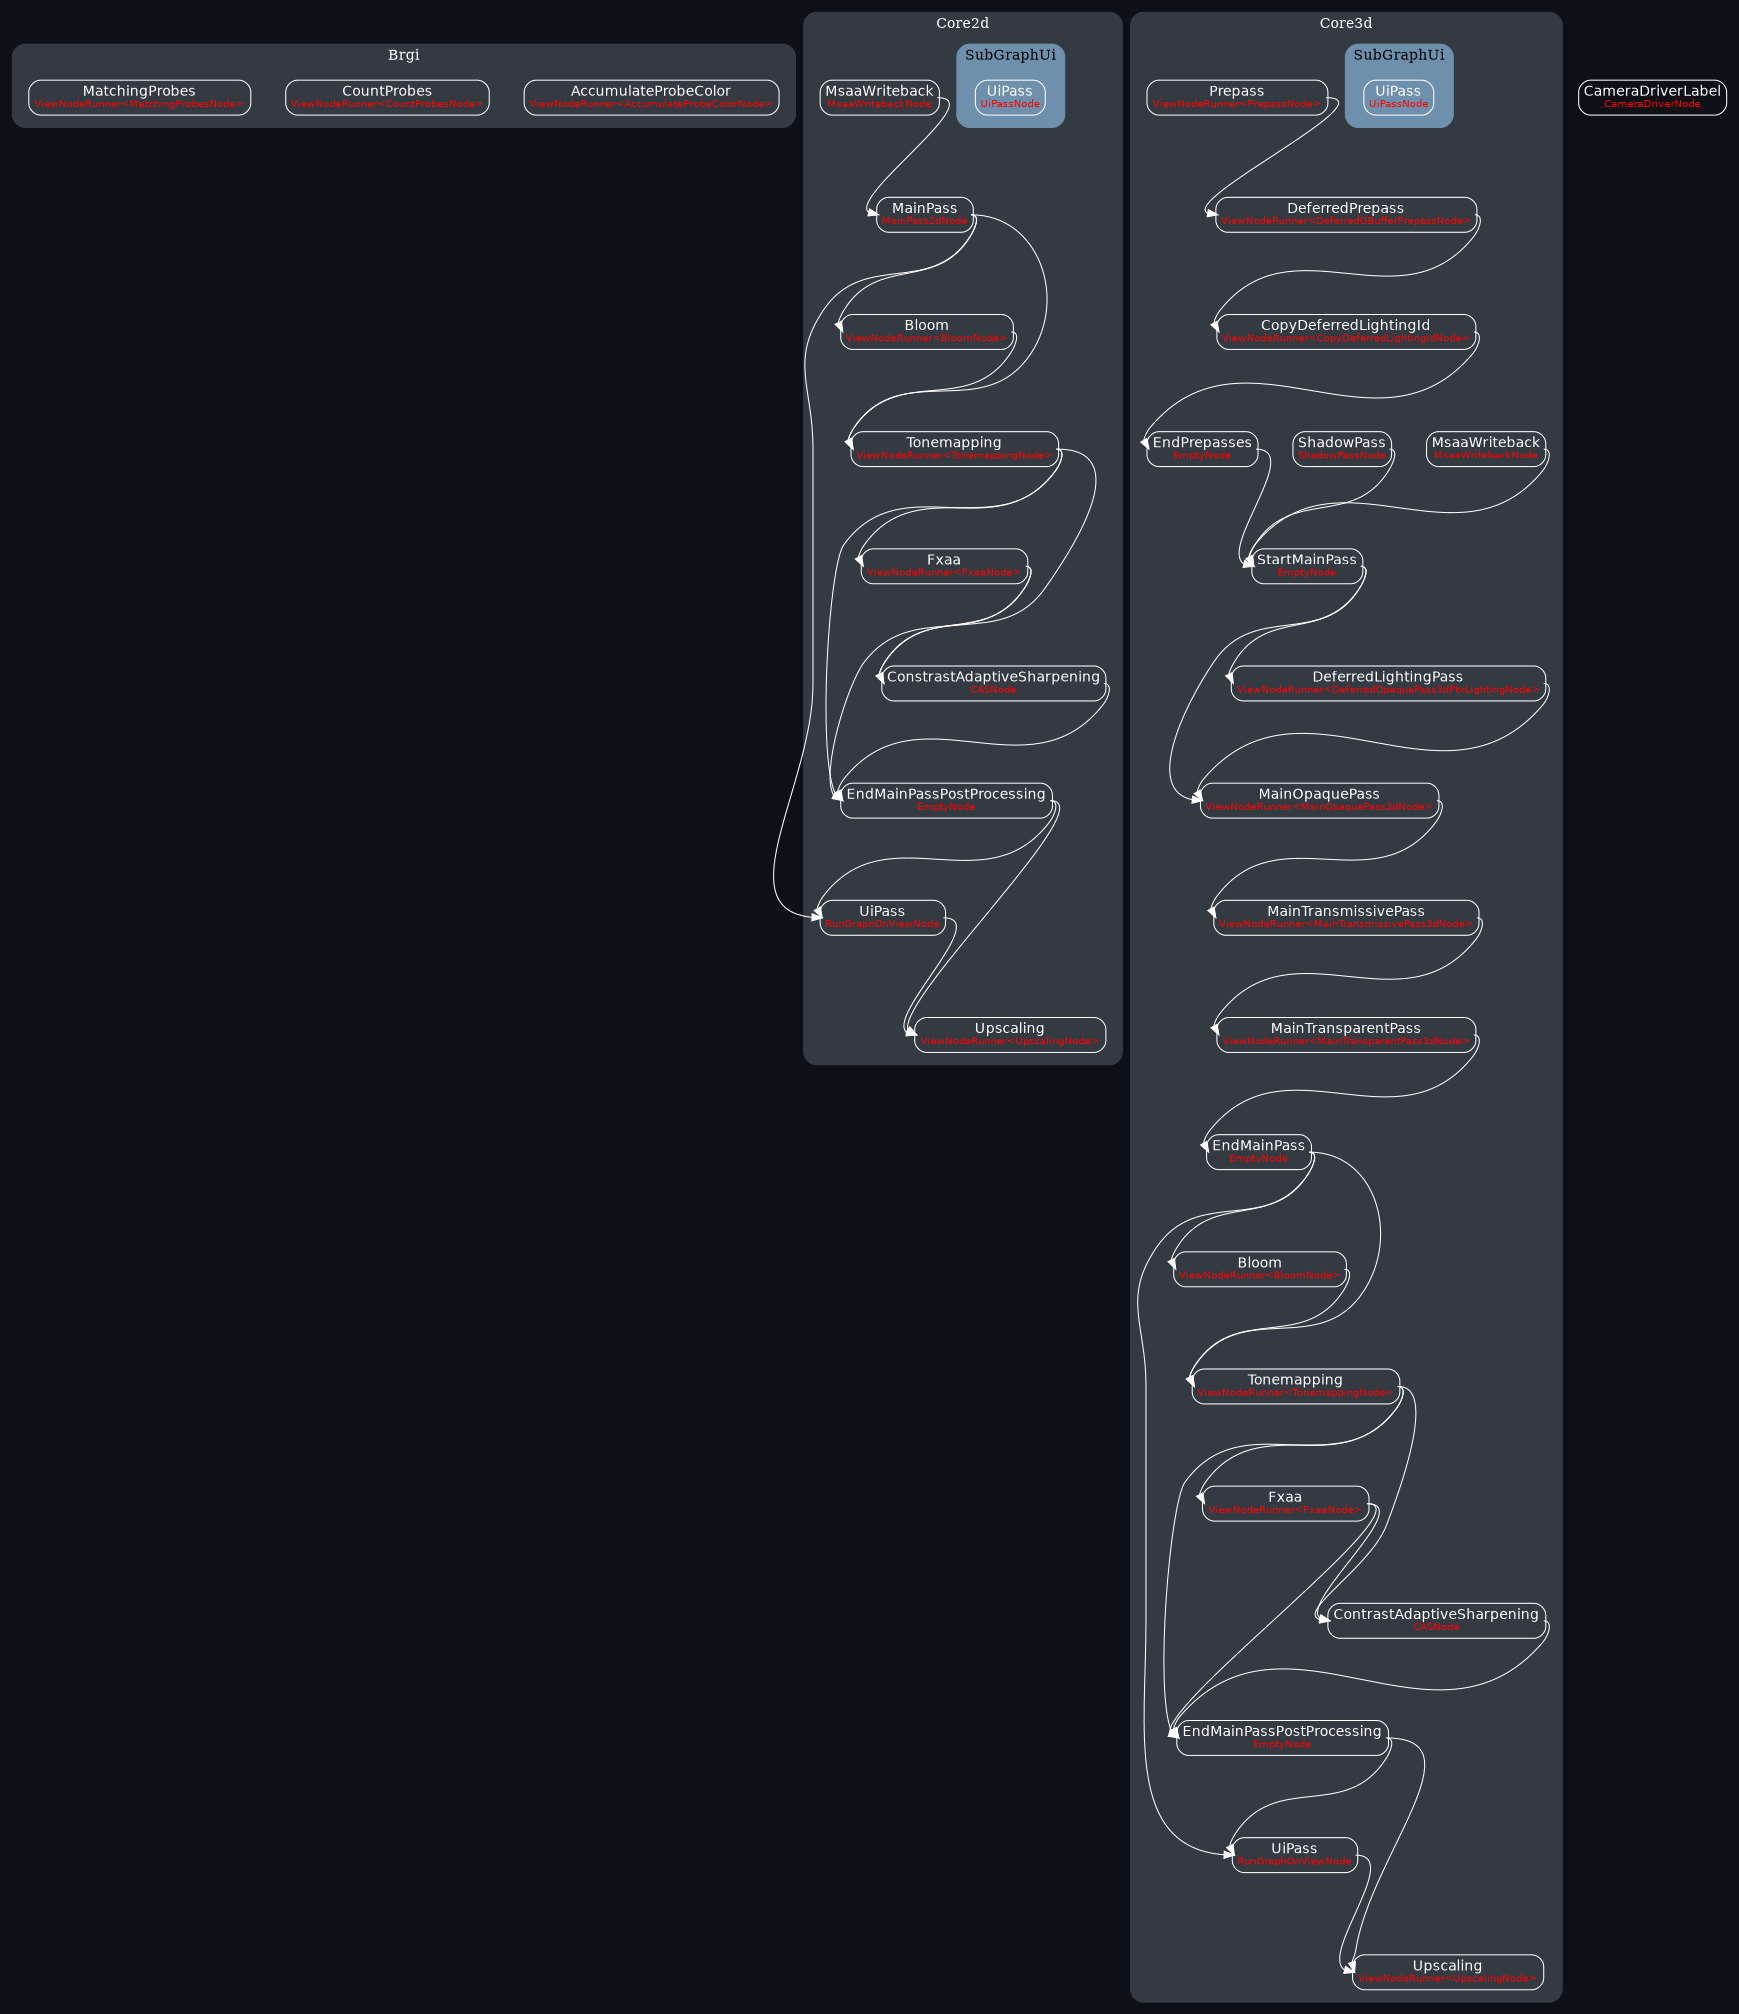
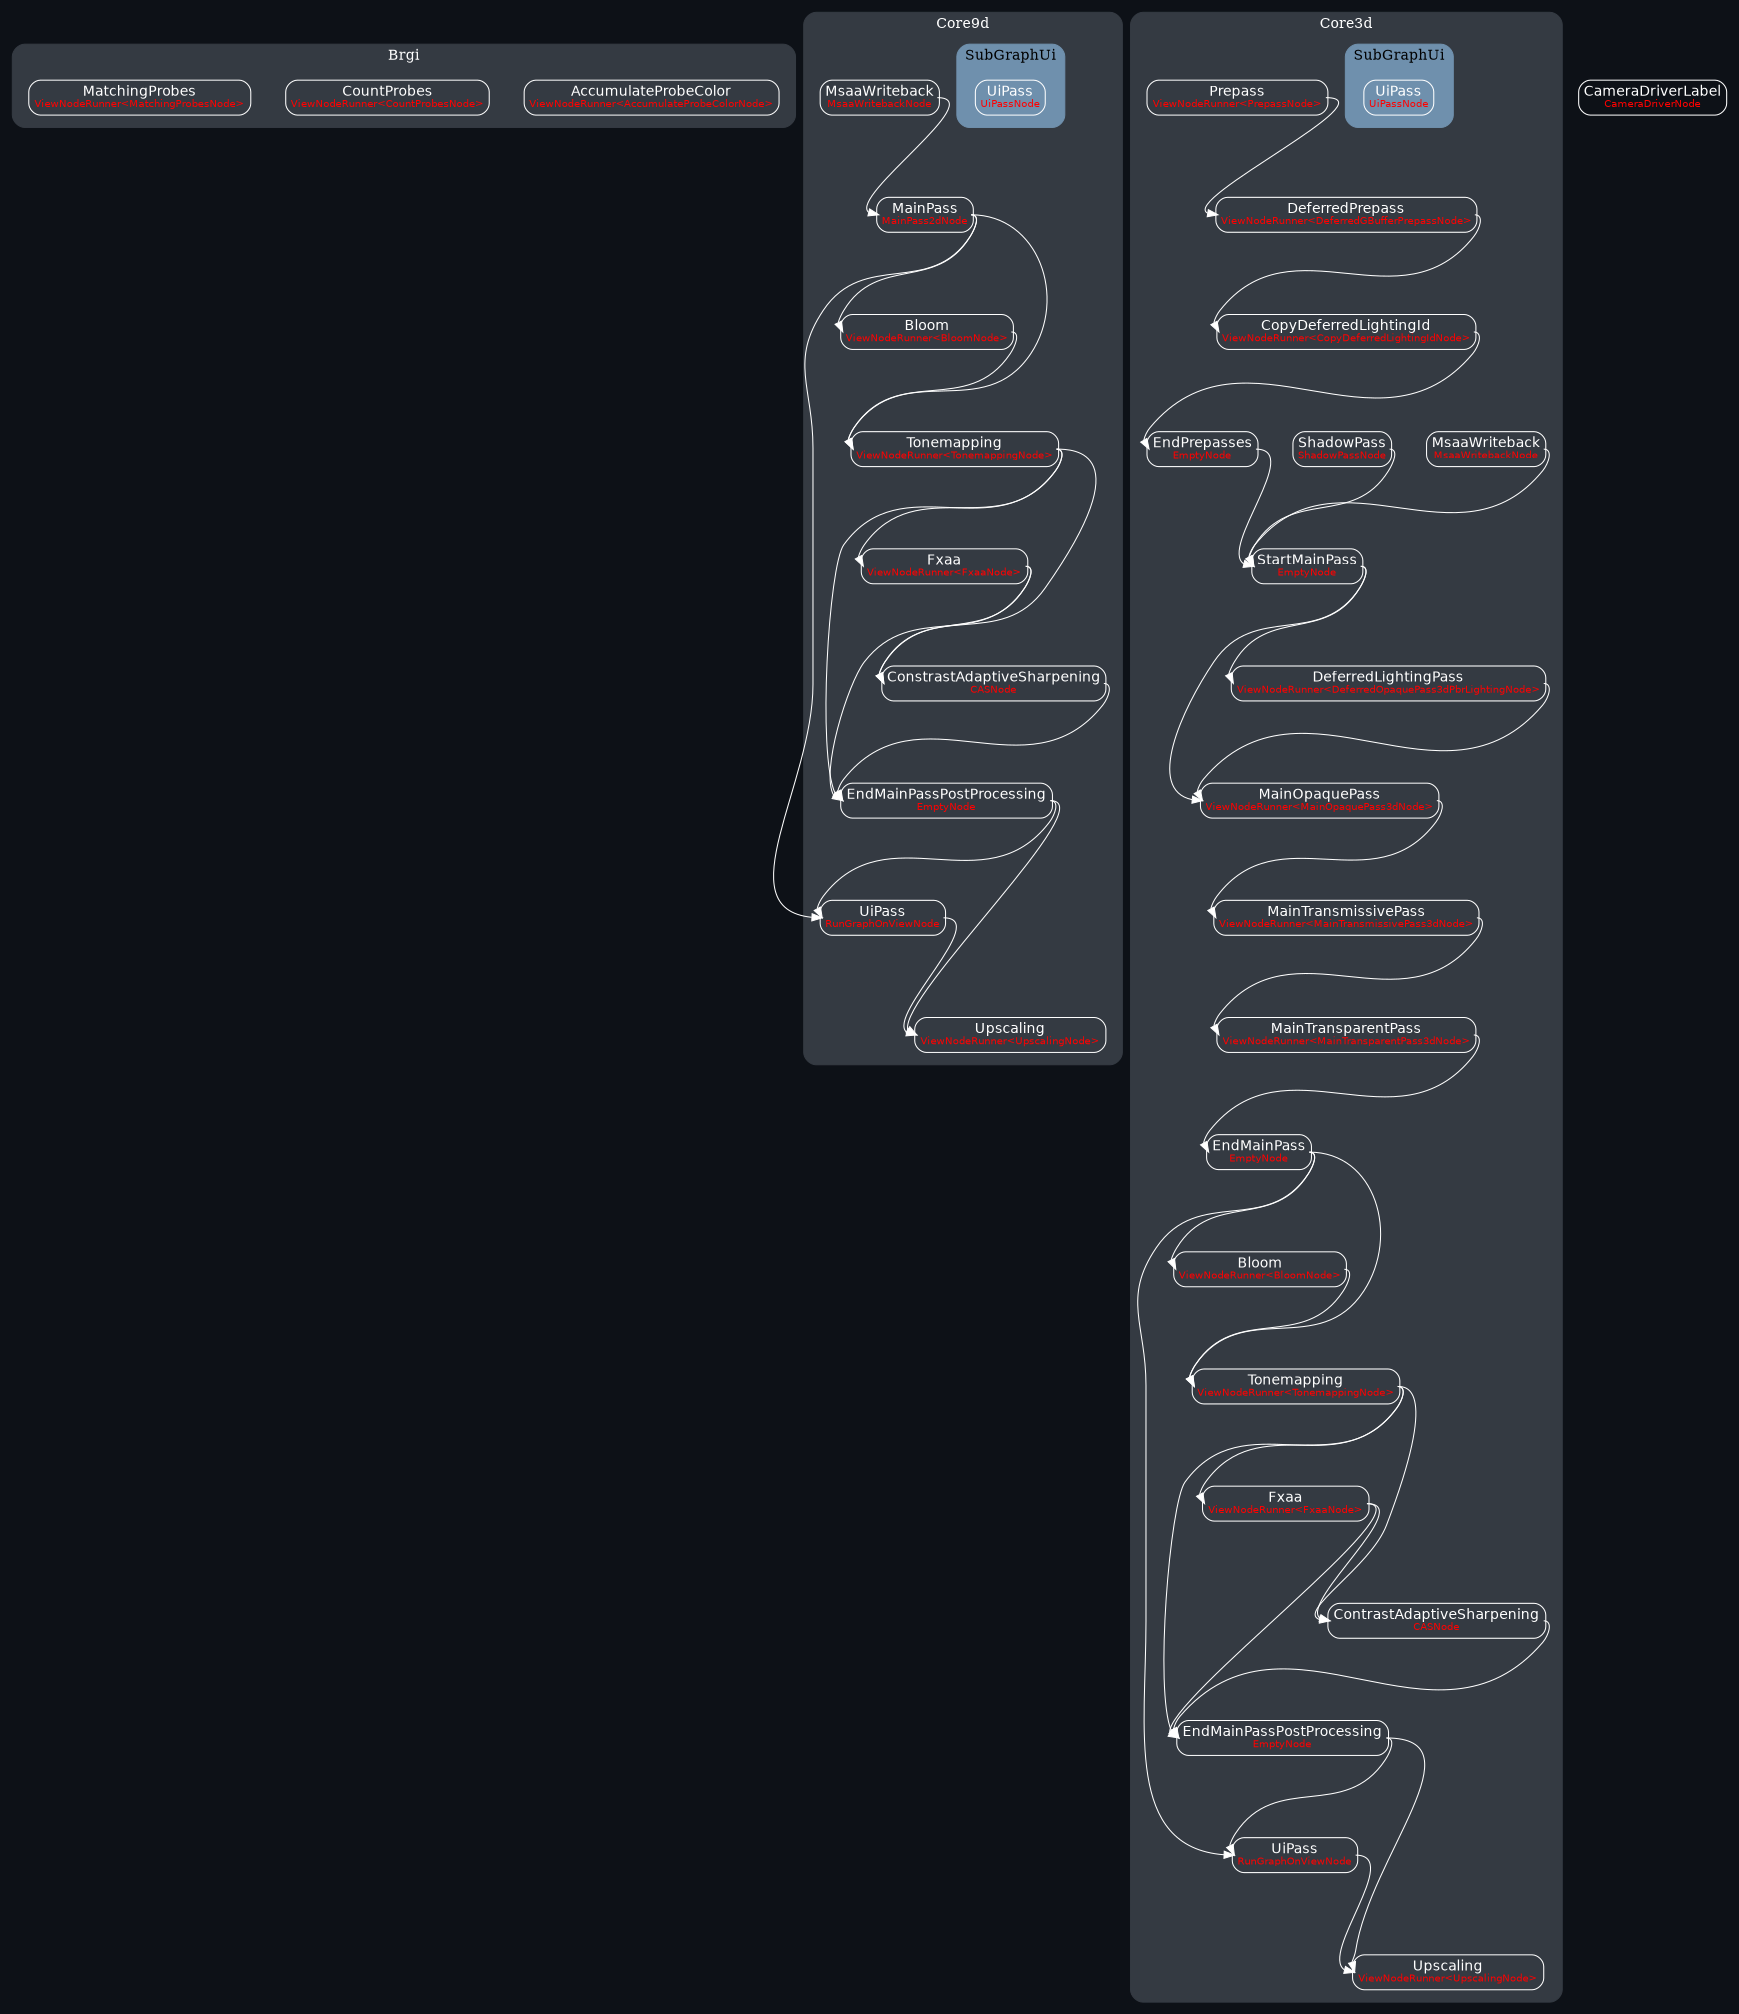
cluster "Core2d": label "Core2d" -> "Core9d"
